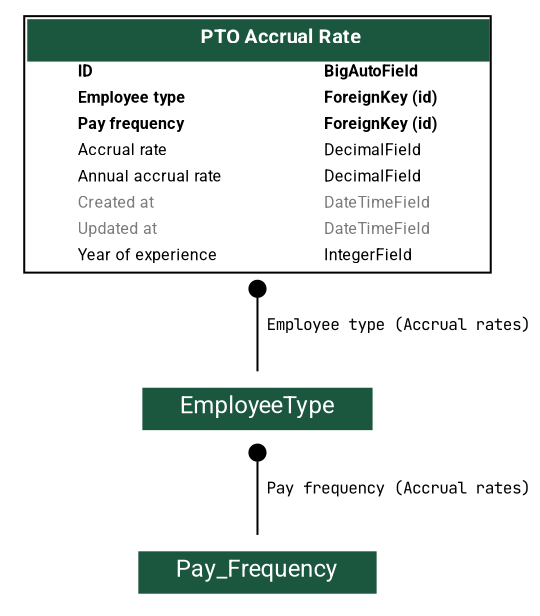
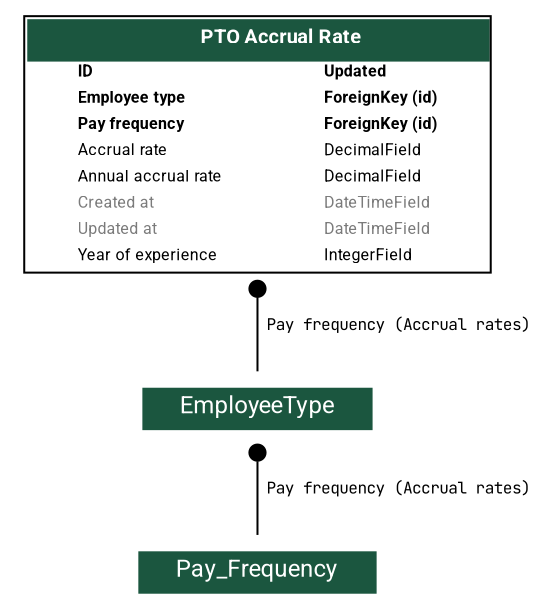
node "PTO Accrual Rate": text "BigAutoField" -> "Updated"
edge "PTO Accrual Rate" -- "EmployeeType": label " Employee type (Accrual rates)" -> " Pay frequency (Accrual rates)"
